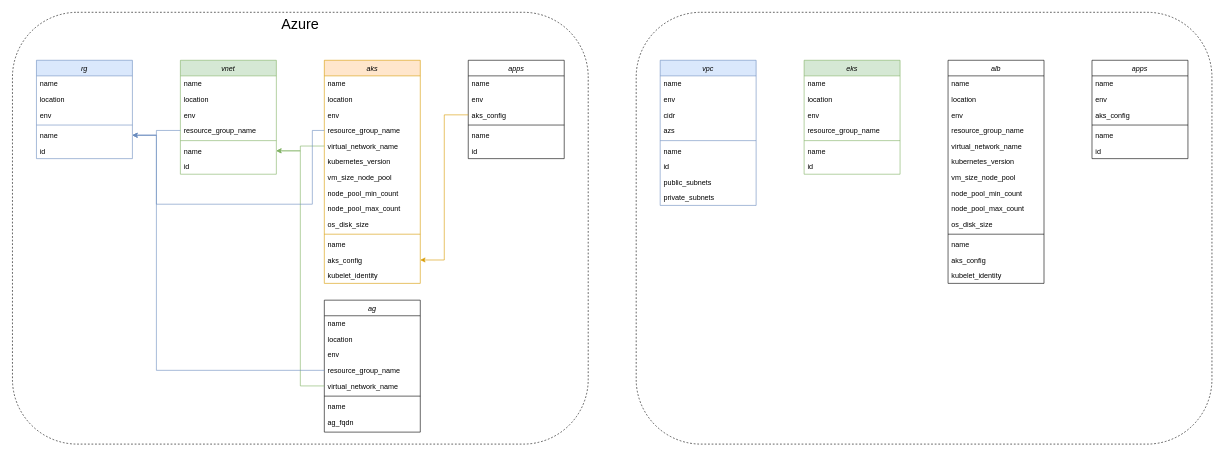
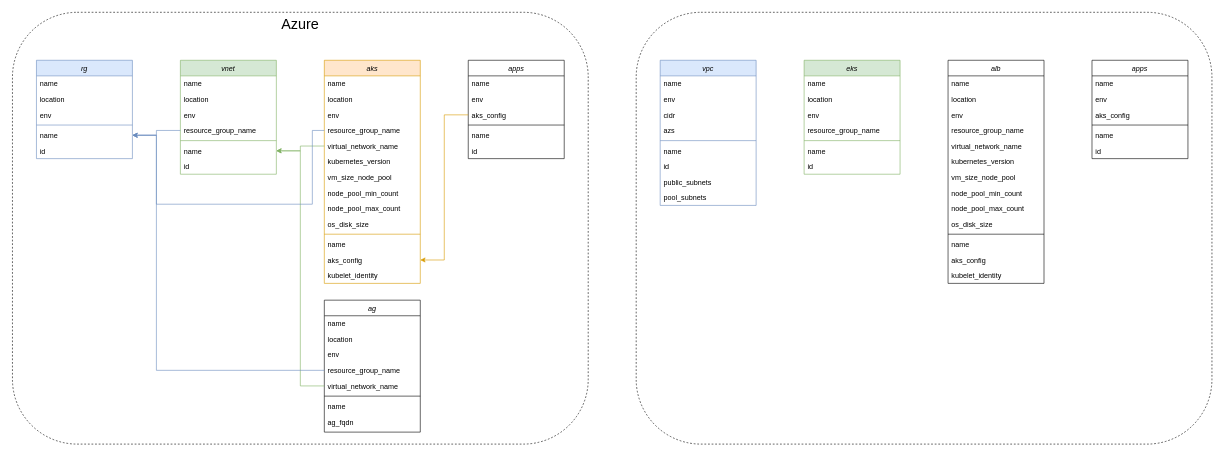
node "private_subnets": label "private_subnets" -> "pool_subnets"
